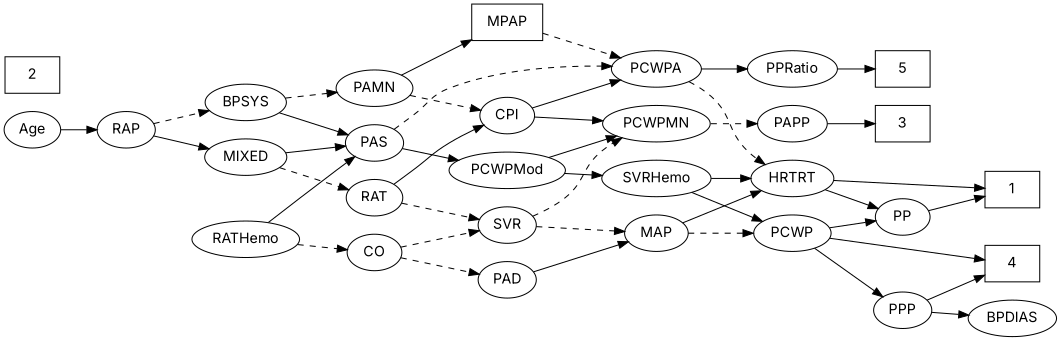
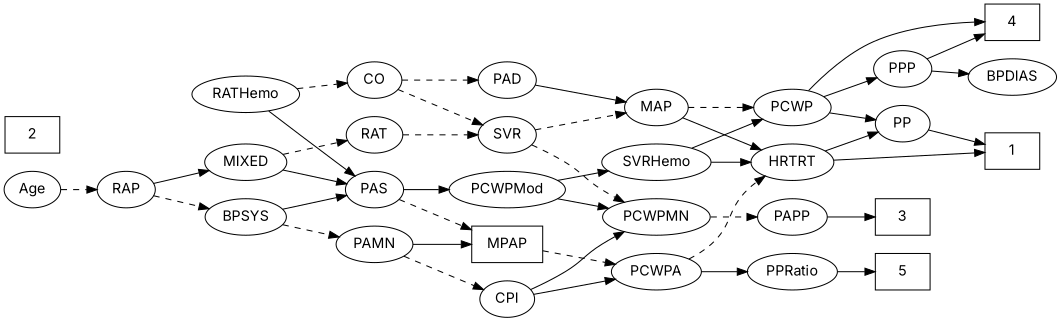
edge "PAS" -> "PCWPA": now "PAS" -> "MPAP"
edge "Age" -> "RAP": style solid -> dashed
edge "RAT" -> "CPI": removed
